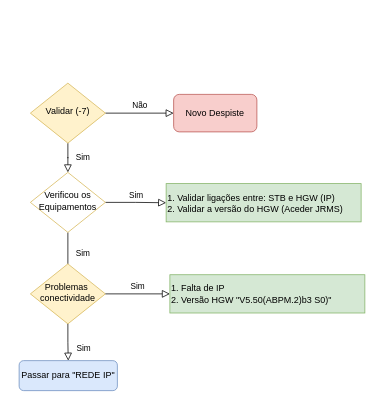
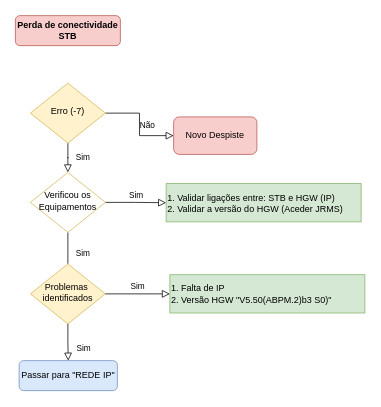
node "Perda de conectividade STB": added
node "Validar (-7)": label "Validar (-7)" -> "Erro (-7)"
node "Novo Despiste": moved (215, 113) -> (215, 135)
node "Problemas conectividade": label "Problemas conectividade" -> "Problemas identificados"
